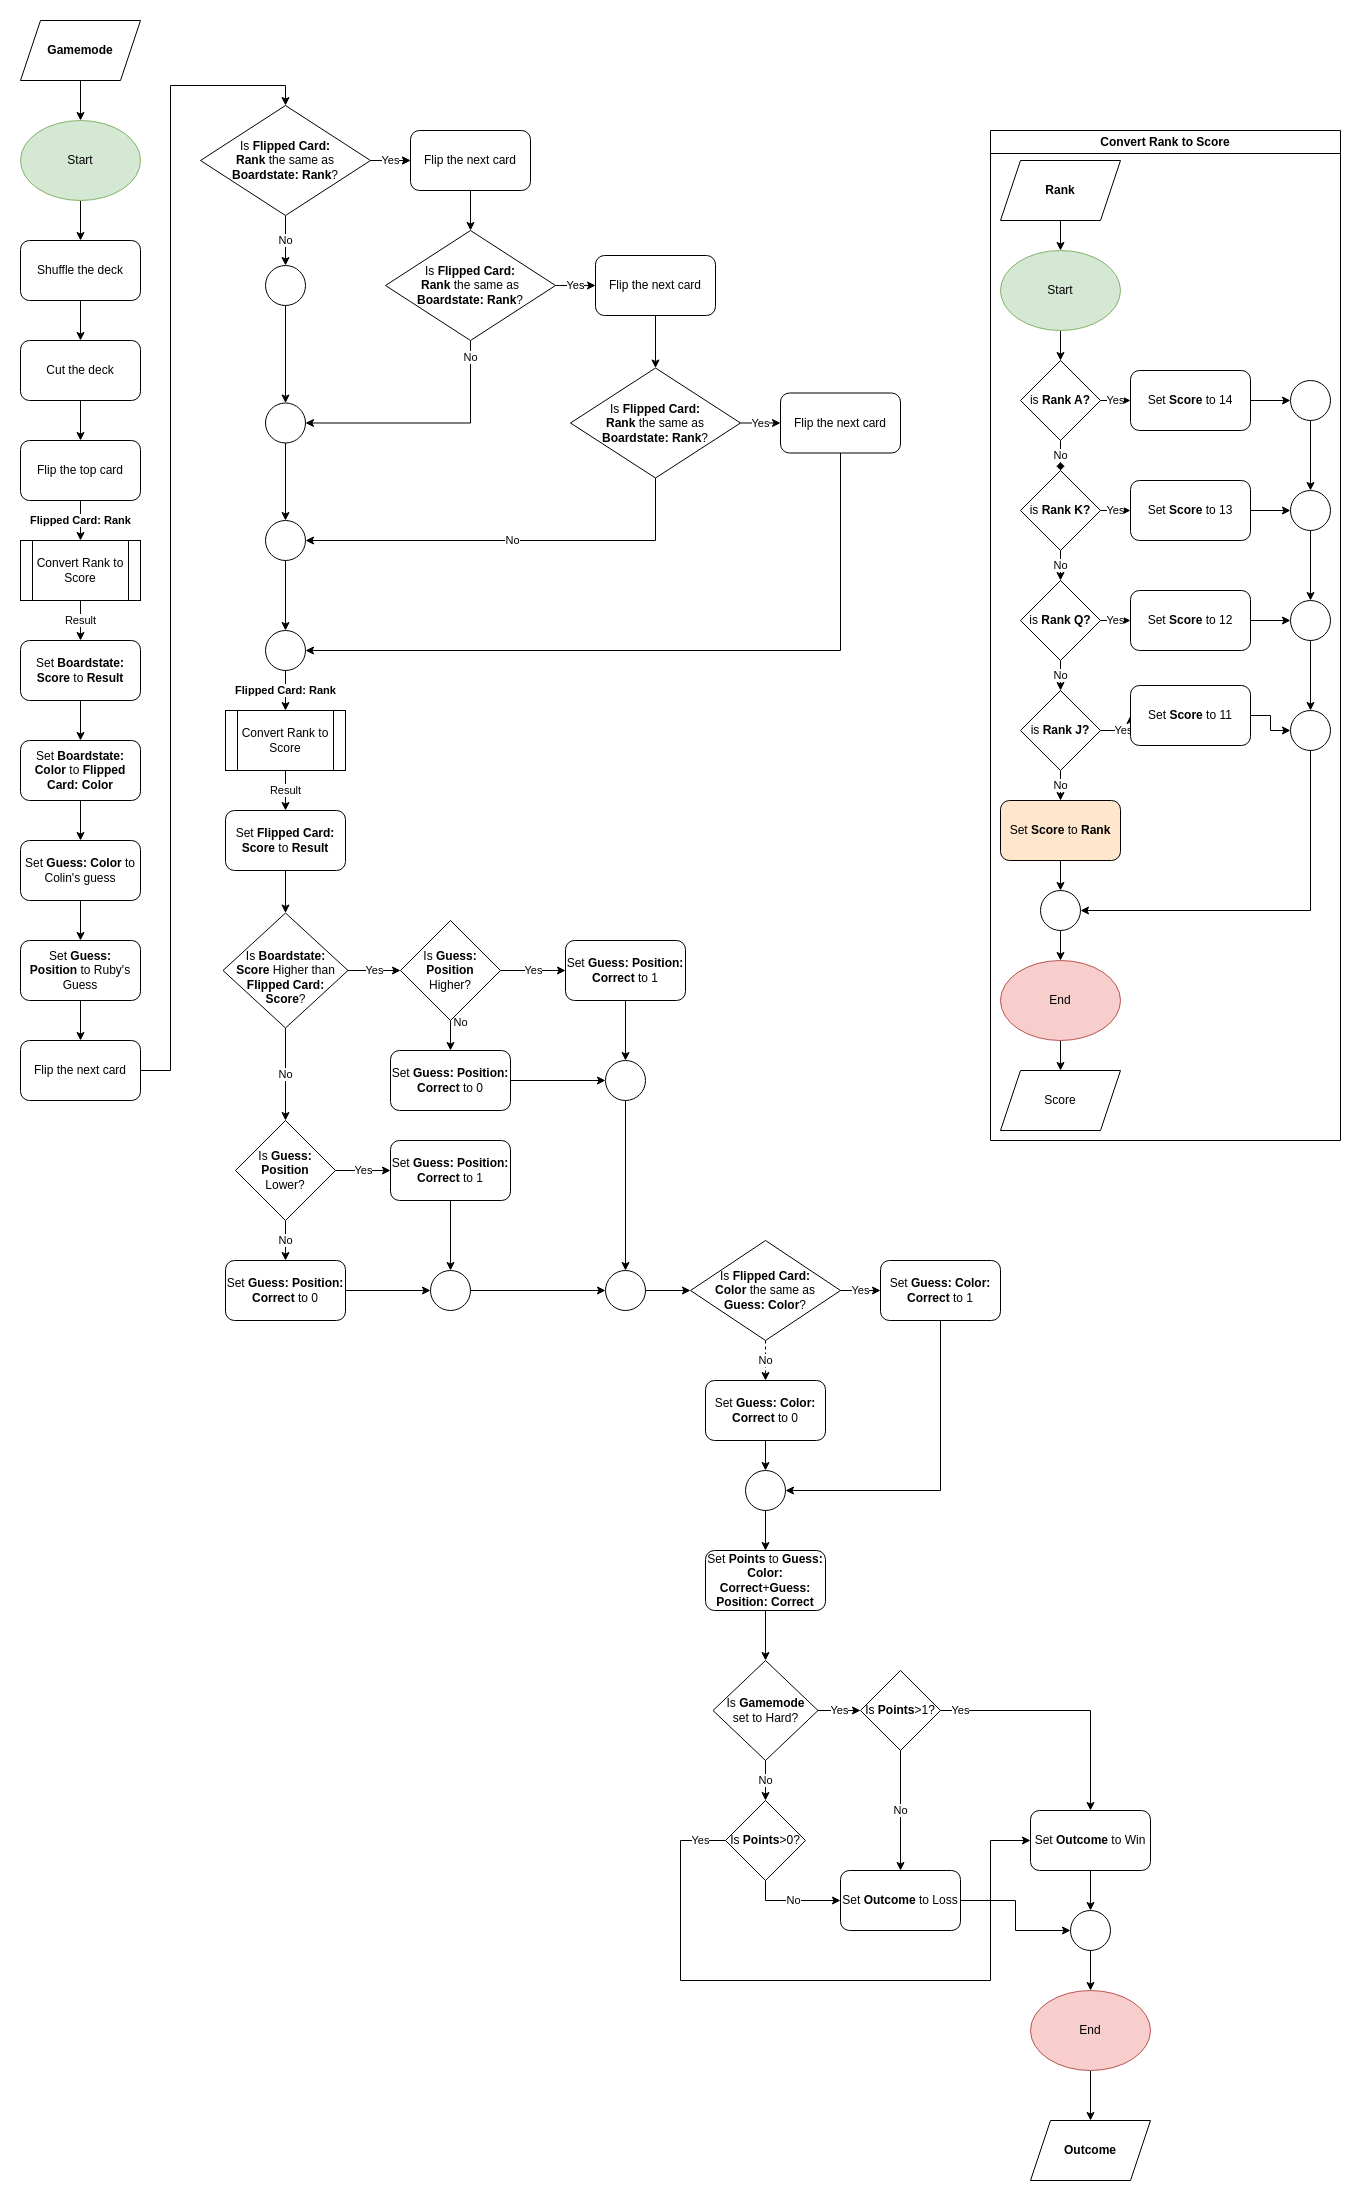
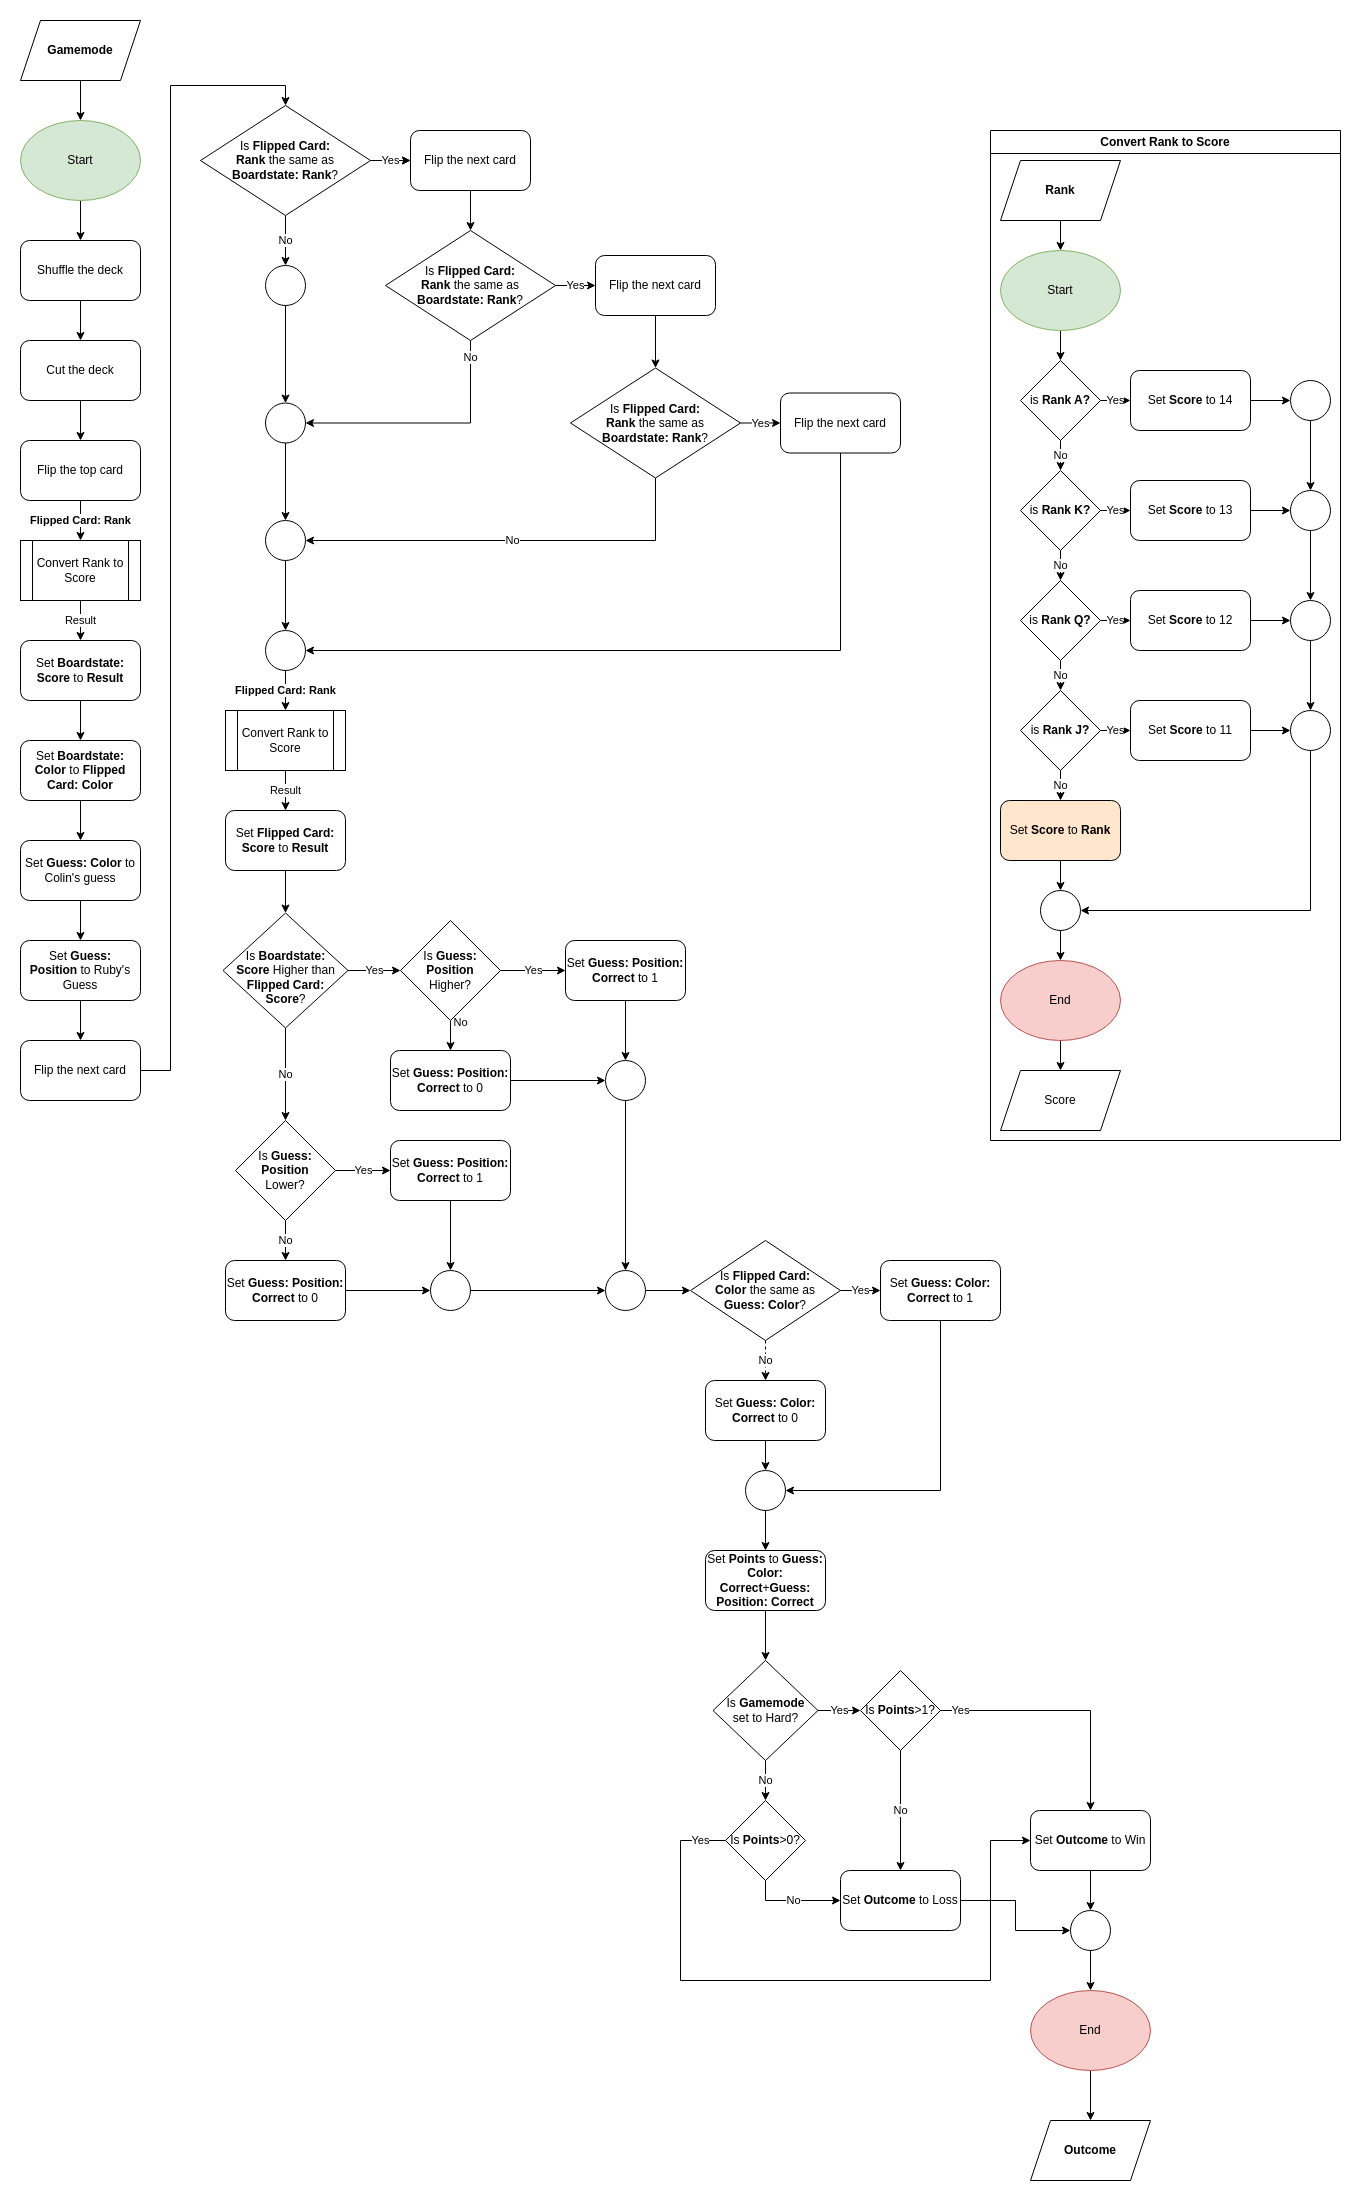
edge "is Rank A?" -> "is Rank K?": arrowhead diamond -> classic
node "Set Score to 11": moved (1191, 716) -> (1191, 731)
